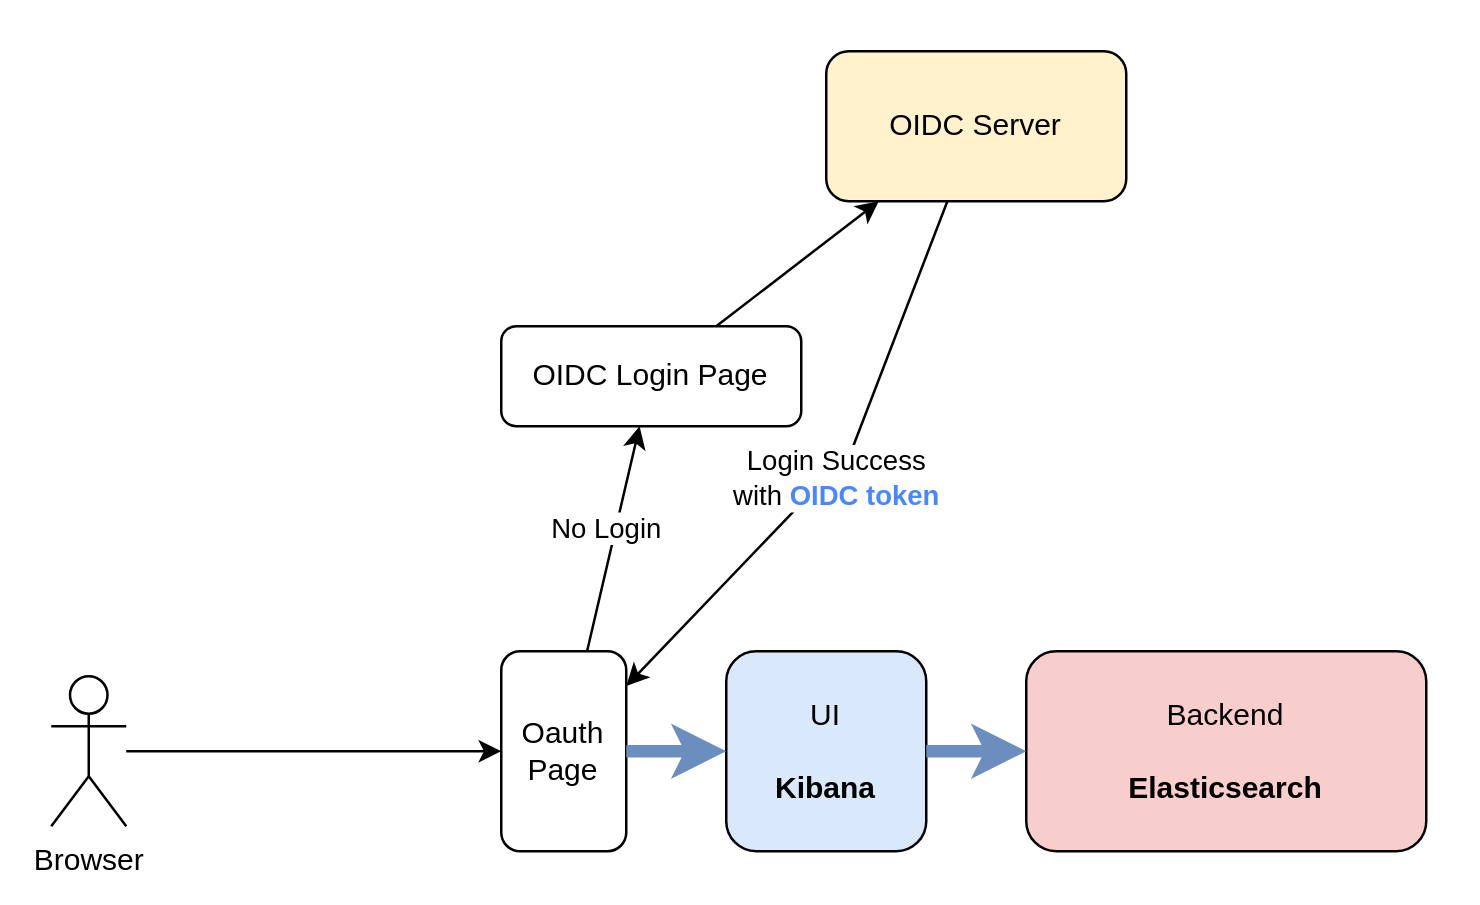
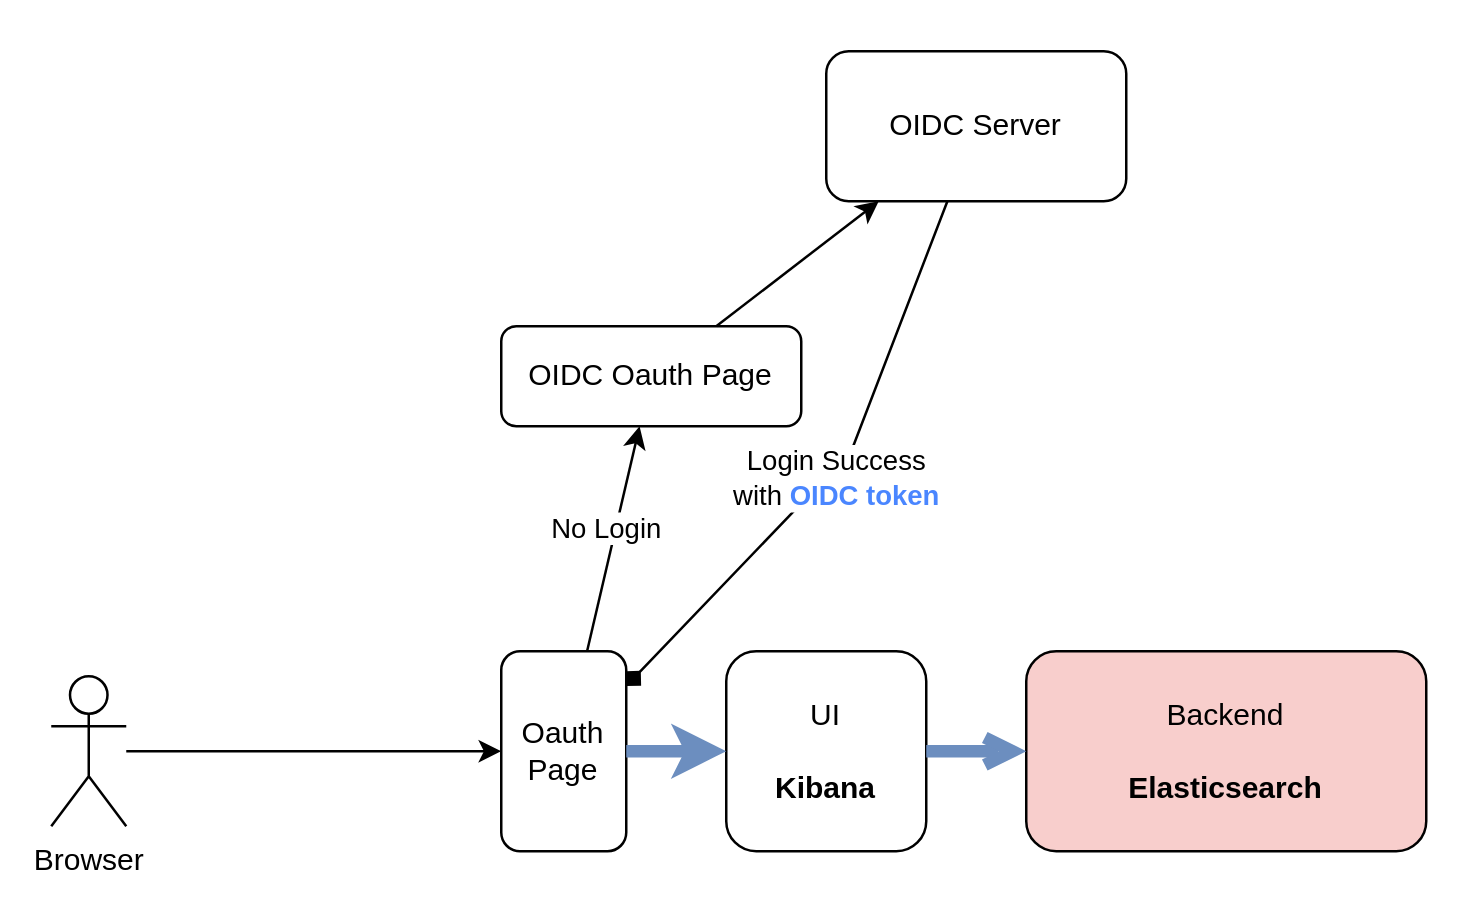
node "OIDC Server": fillcolor #fff2cc -> #ffffff
node "OIDC Login Page": label "OIDC Login Page" -> "OIDC Oauth Page"
edge "OIDC Server" -> "Oauth Page": arrowhead classic -> diamond
node "UI Kibana": fillcolor #dae8fc -> #ffffff
edge "UI Kibana" -> "Backend Elasticsearch": arrowhead classic -> open
